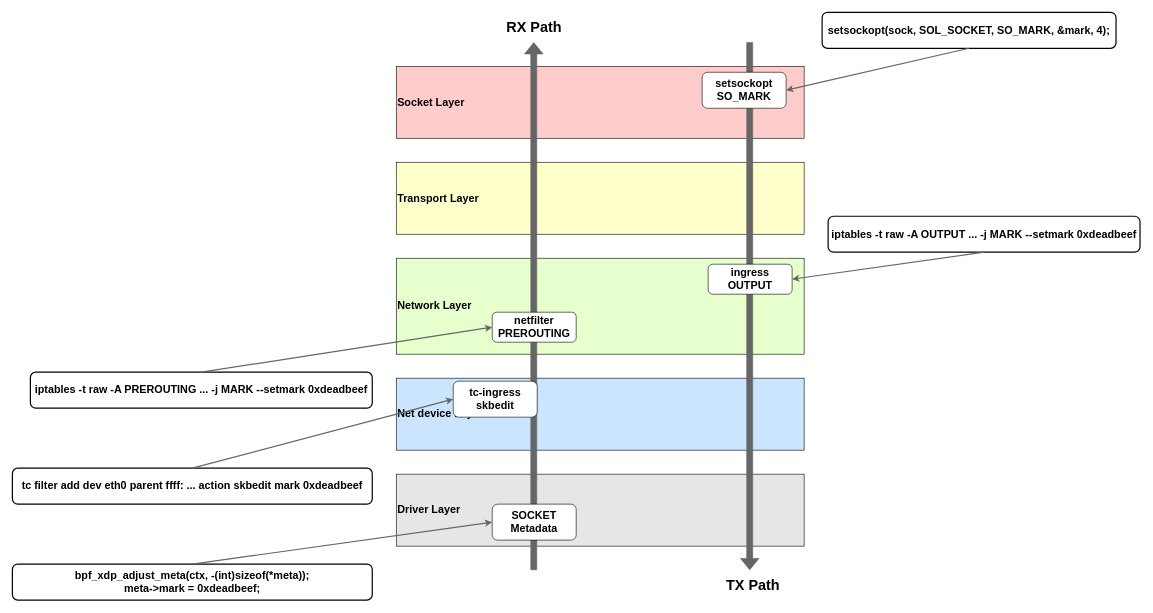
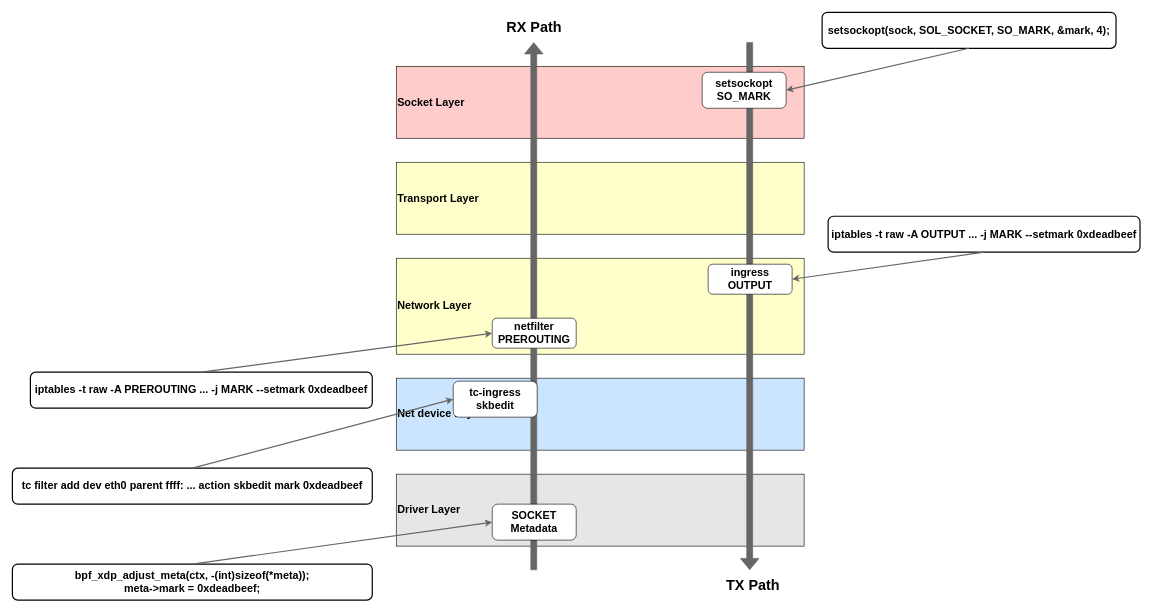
node "Network Layer": fillcolor #e6ffcc -> #ffffcc
node "netfilter PREROUTING": moved (534, 327) -> (534, 333)
